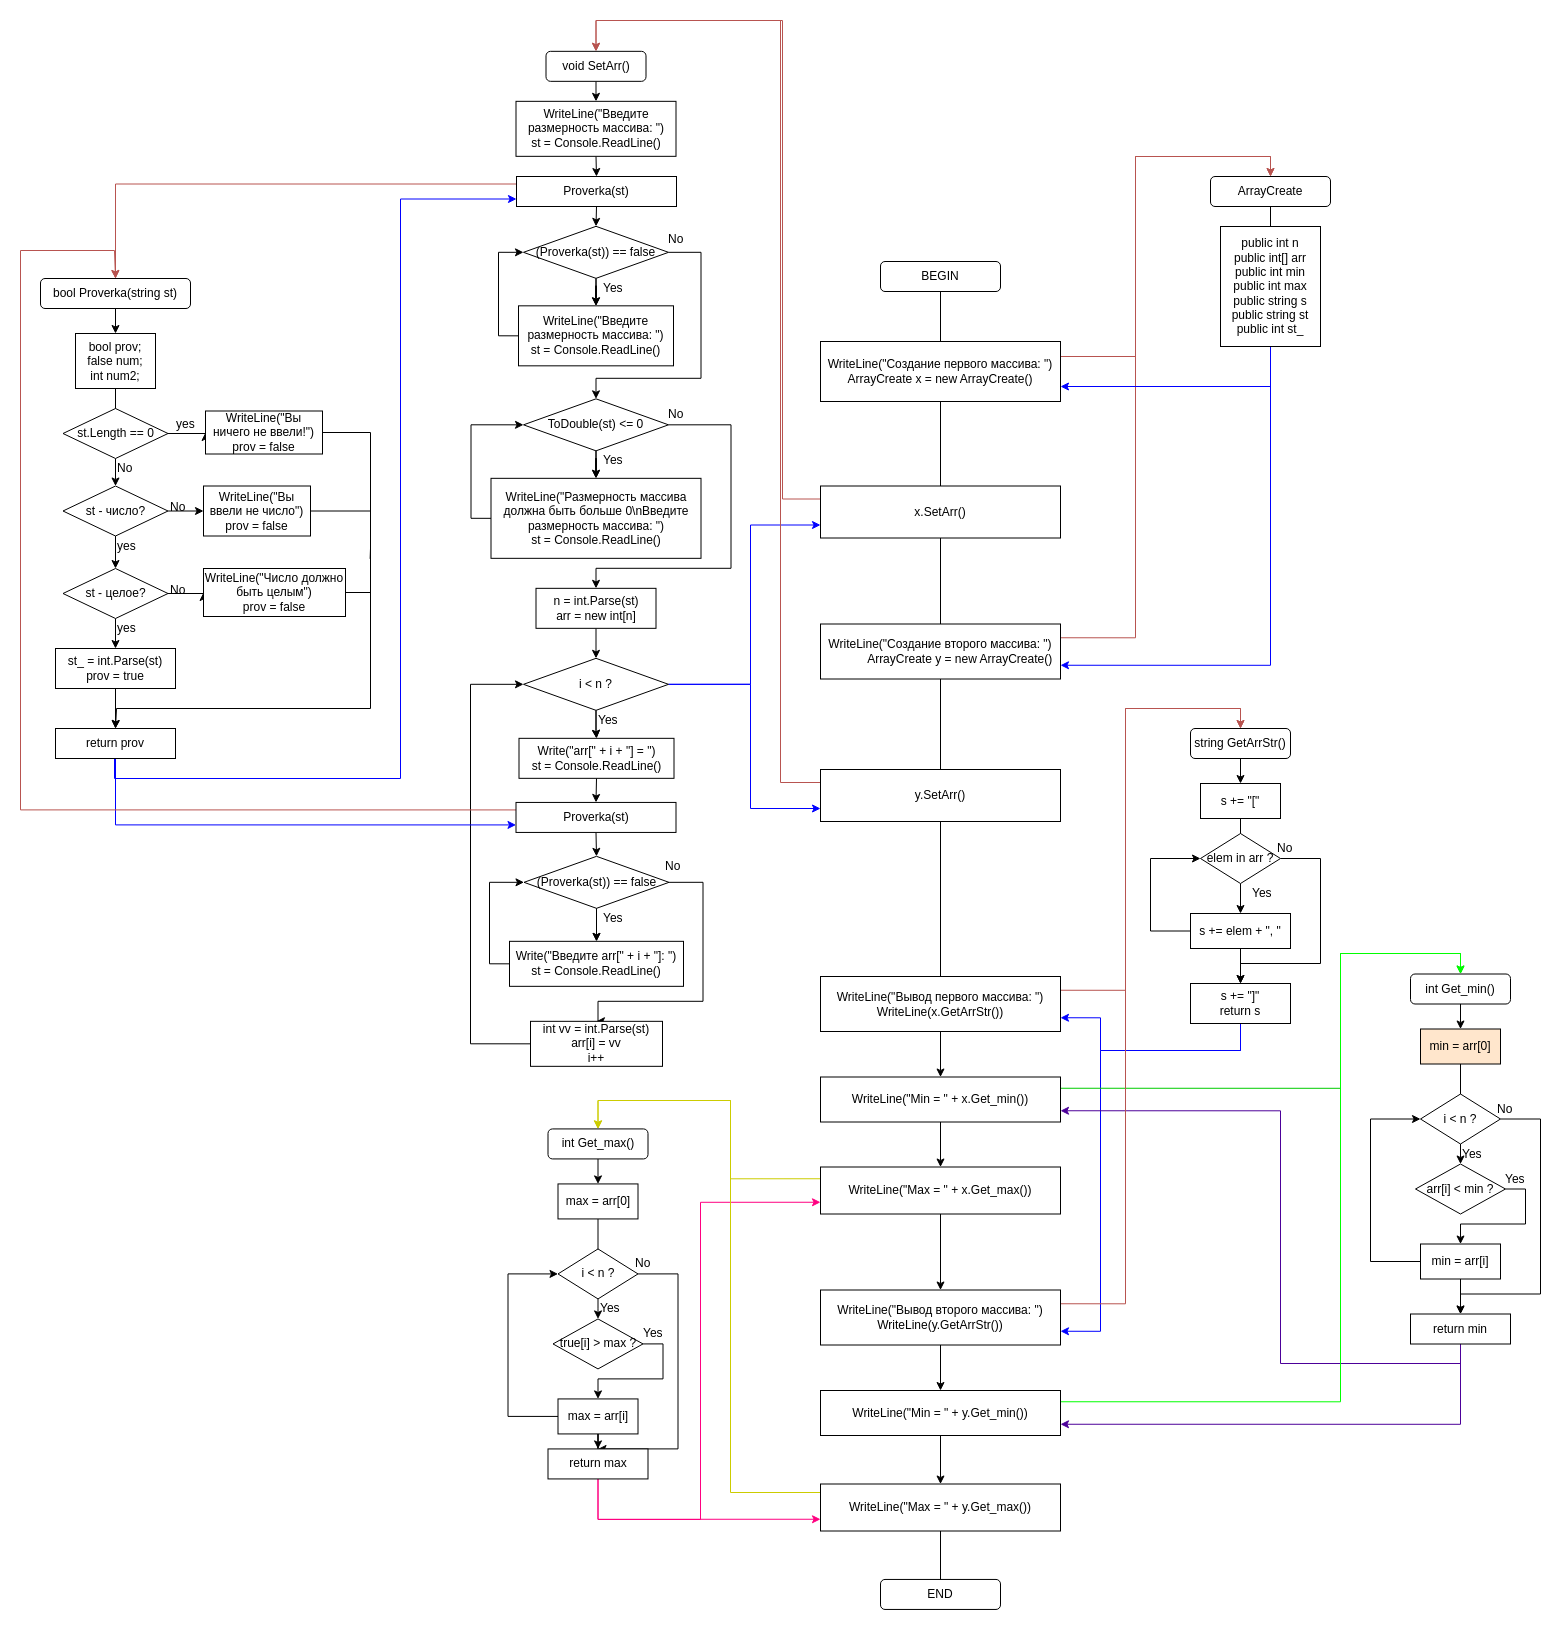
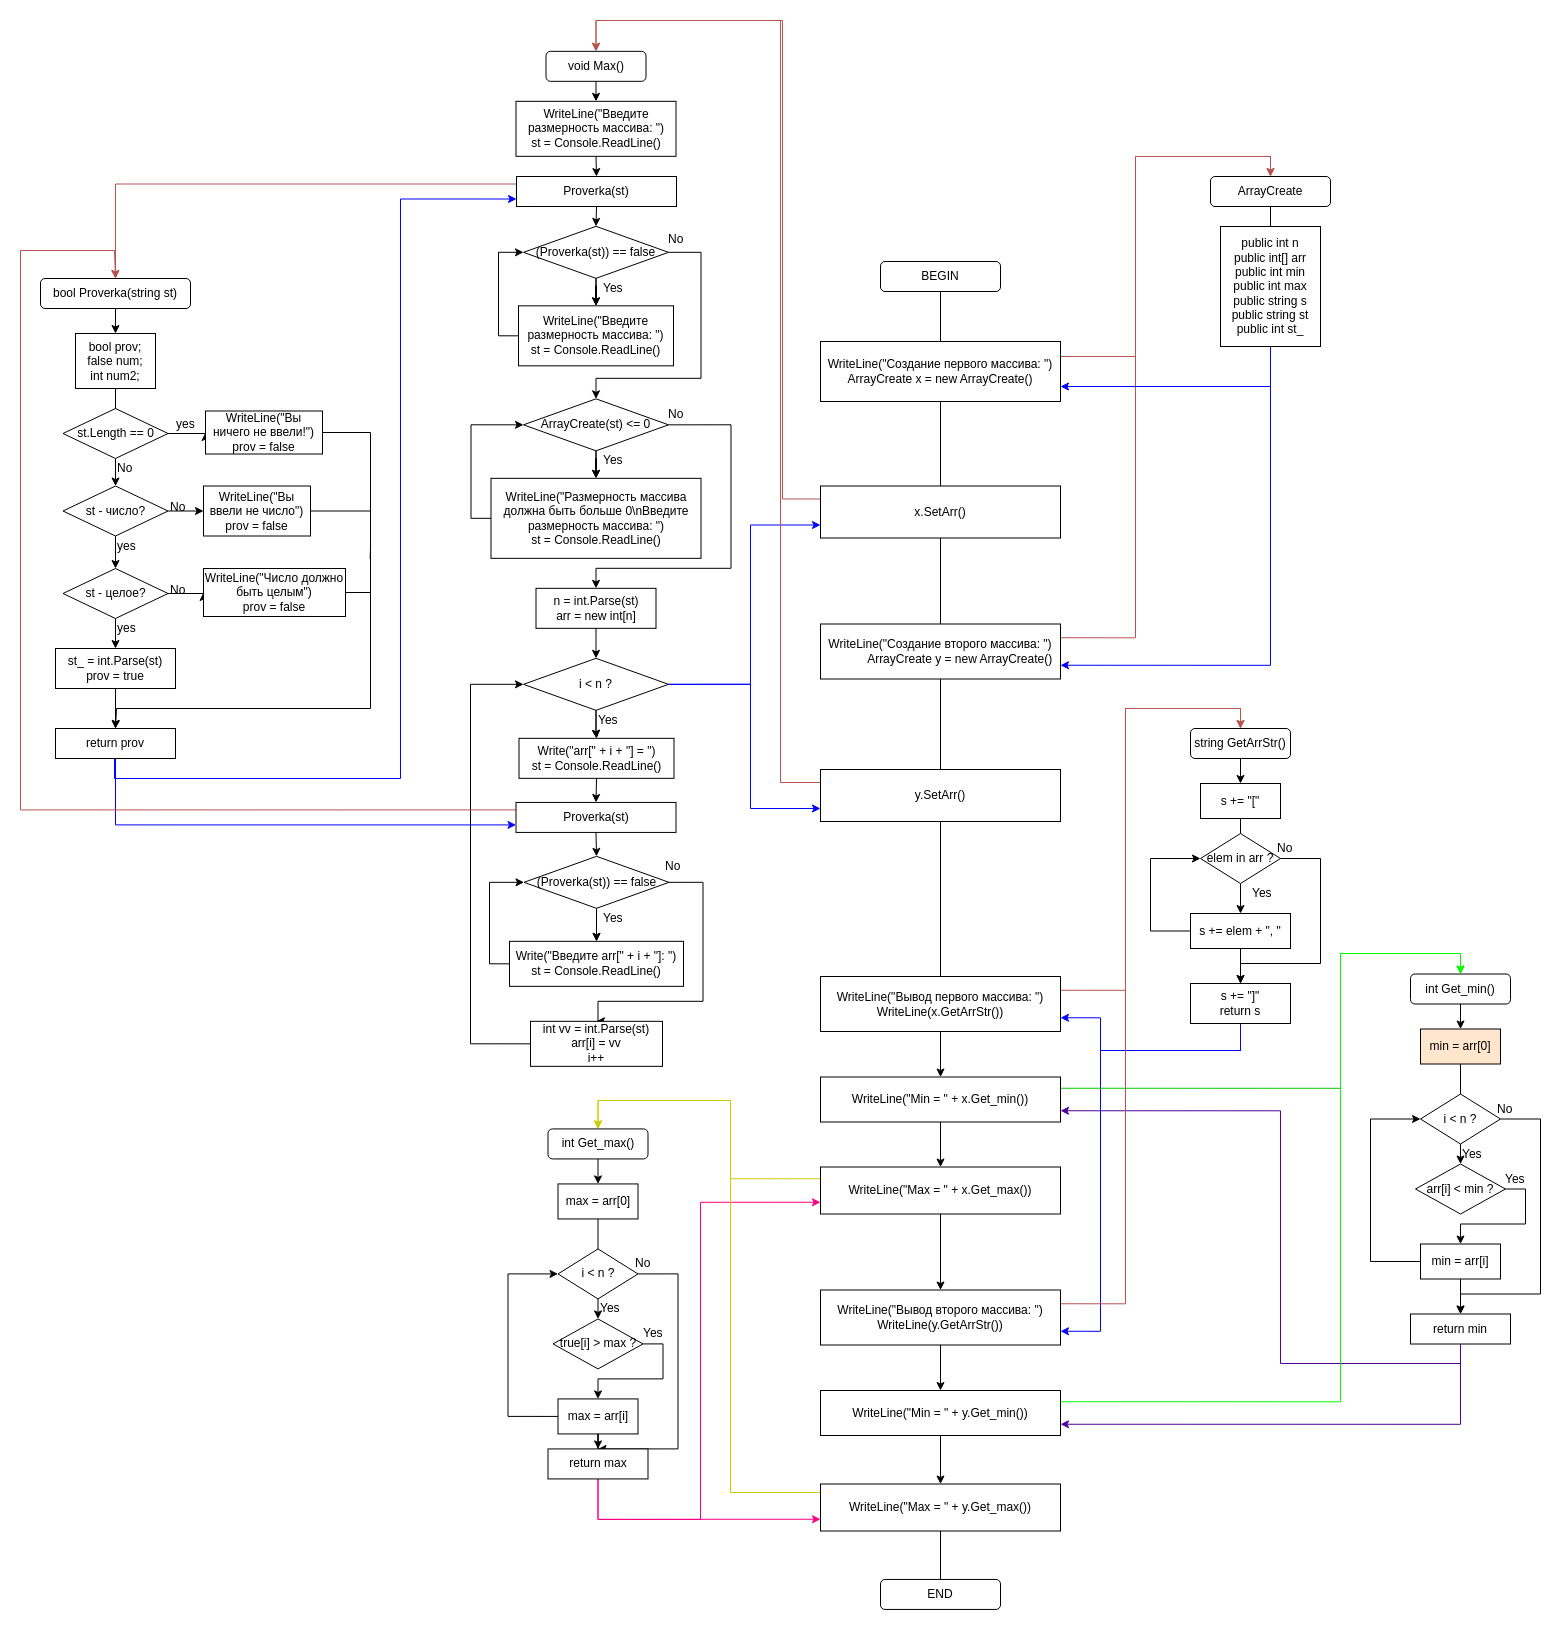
node "void SetArr()": label "void SetArr()" -> "void Max()"
node "ToDouble(st) <= 0": label "ToDouble(st) <= 0" -> "ArrayCreate(st) <= 0"
